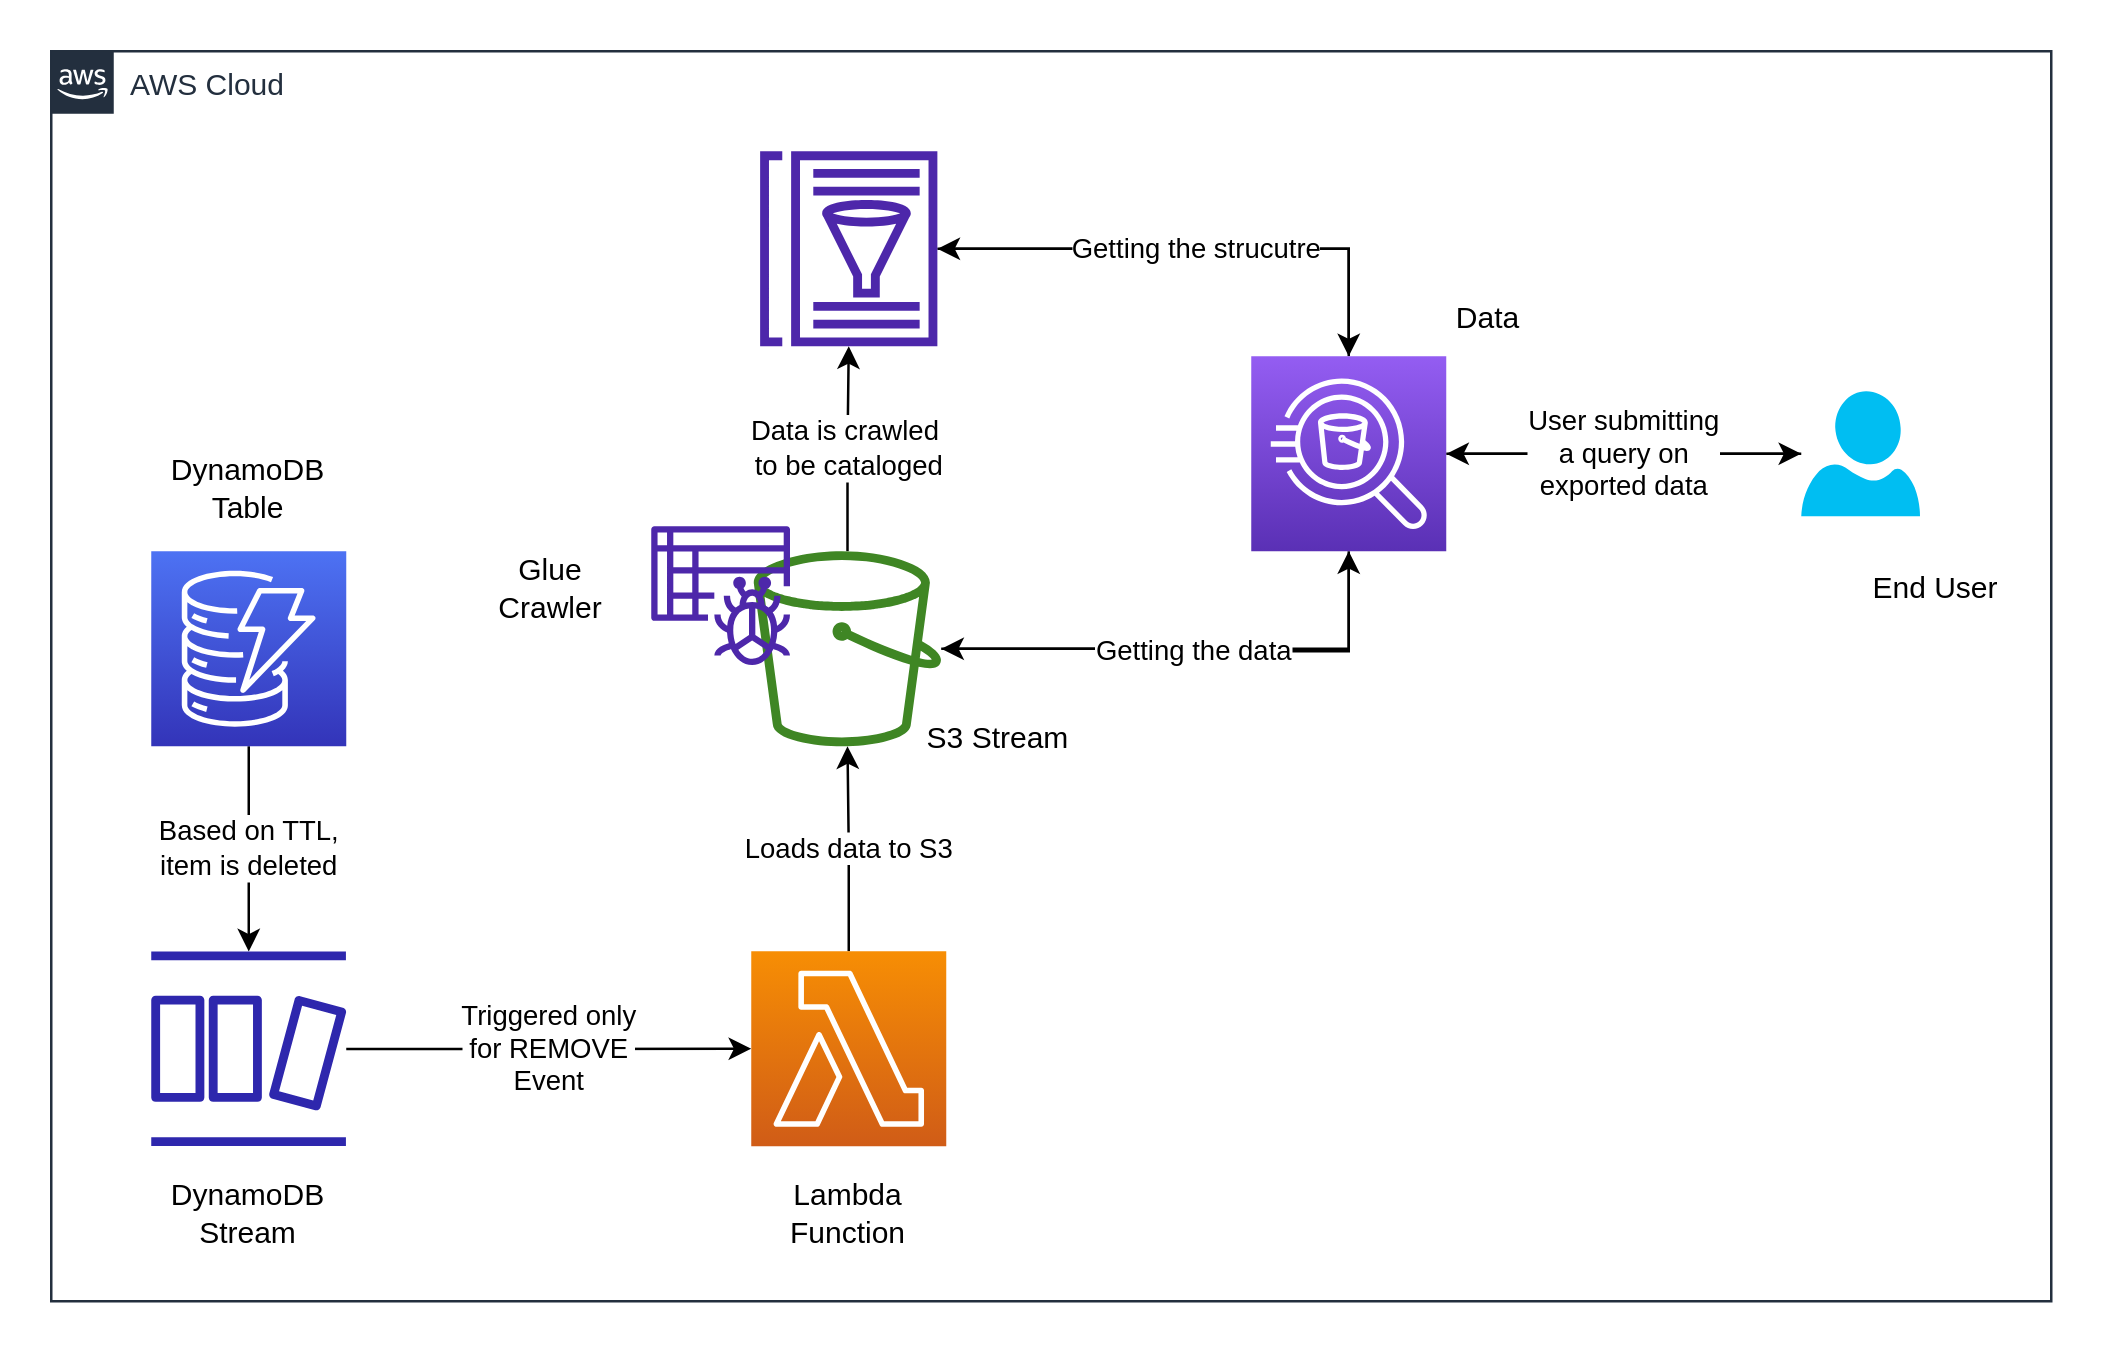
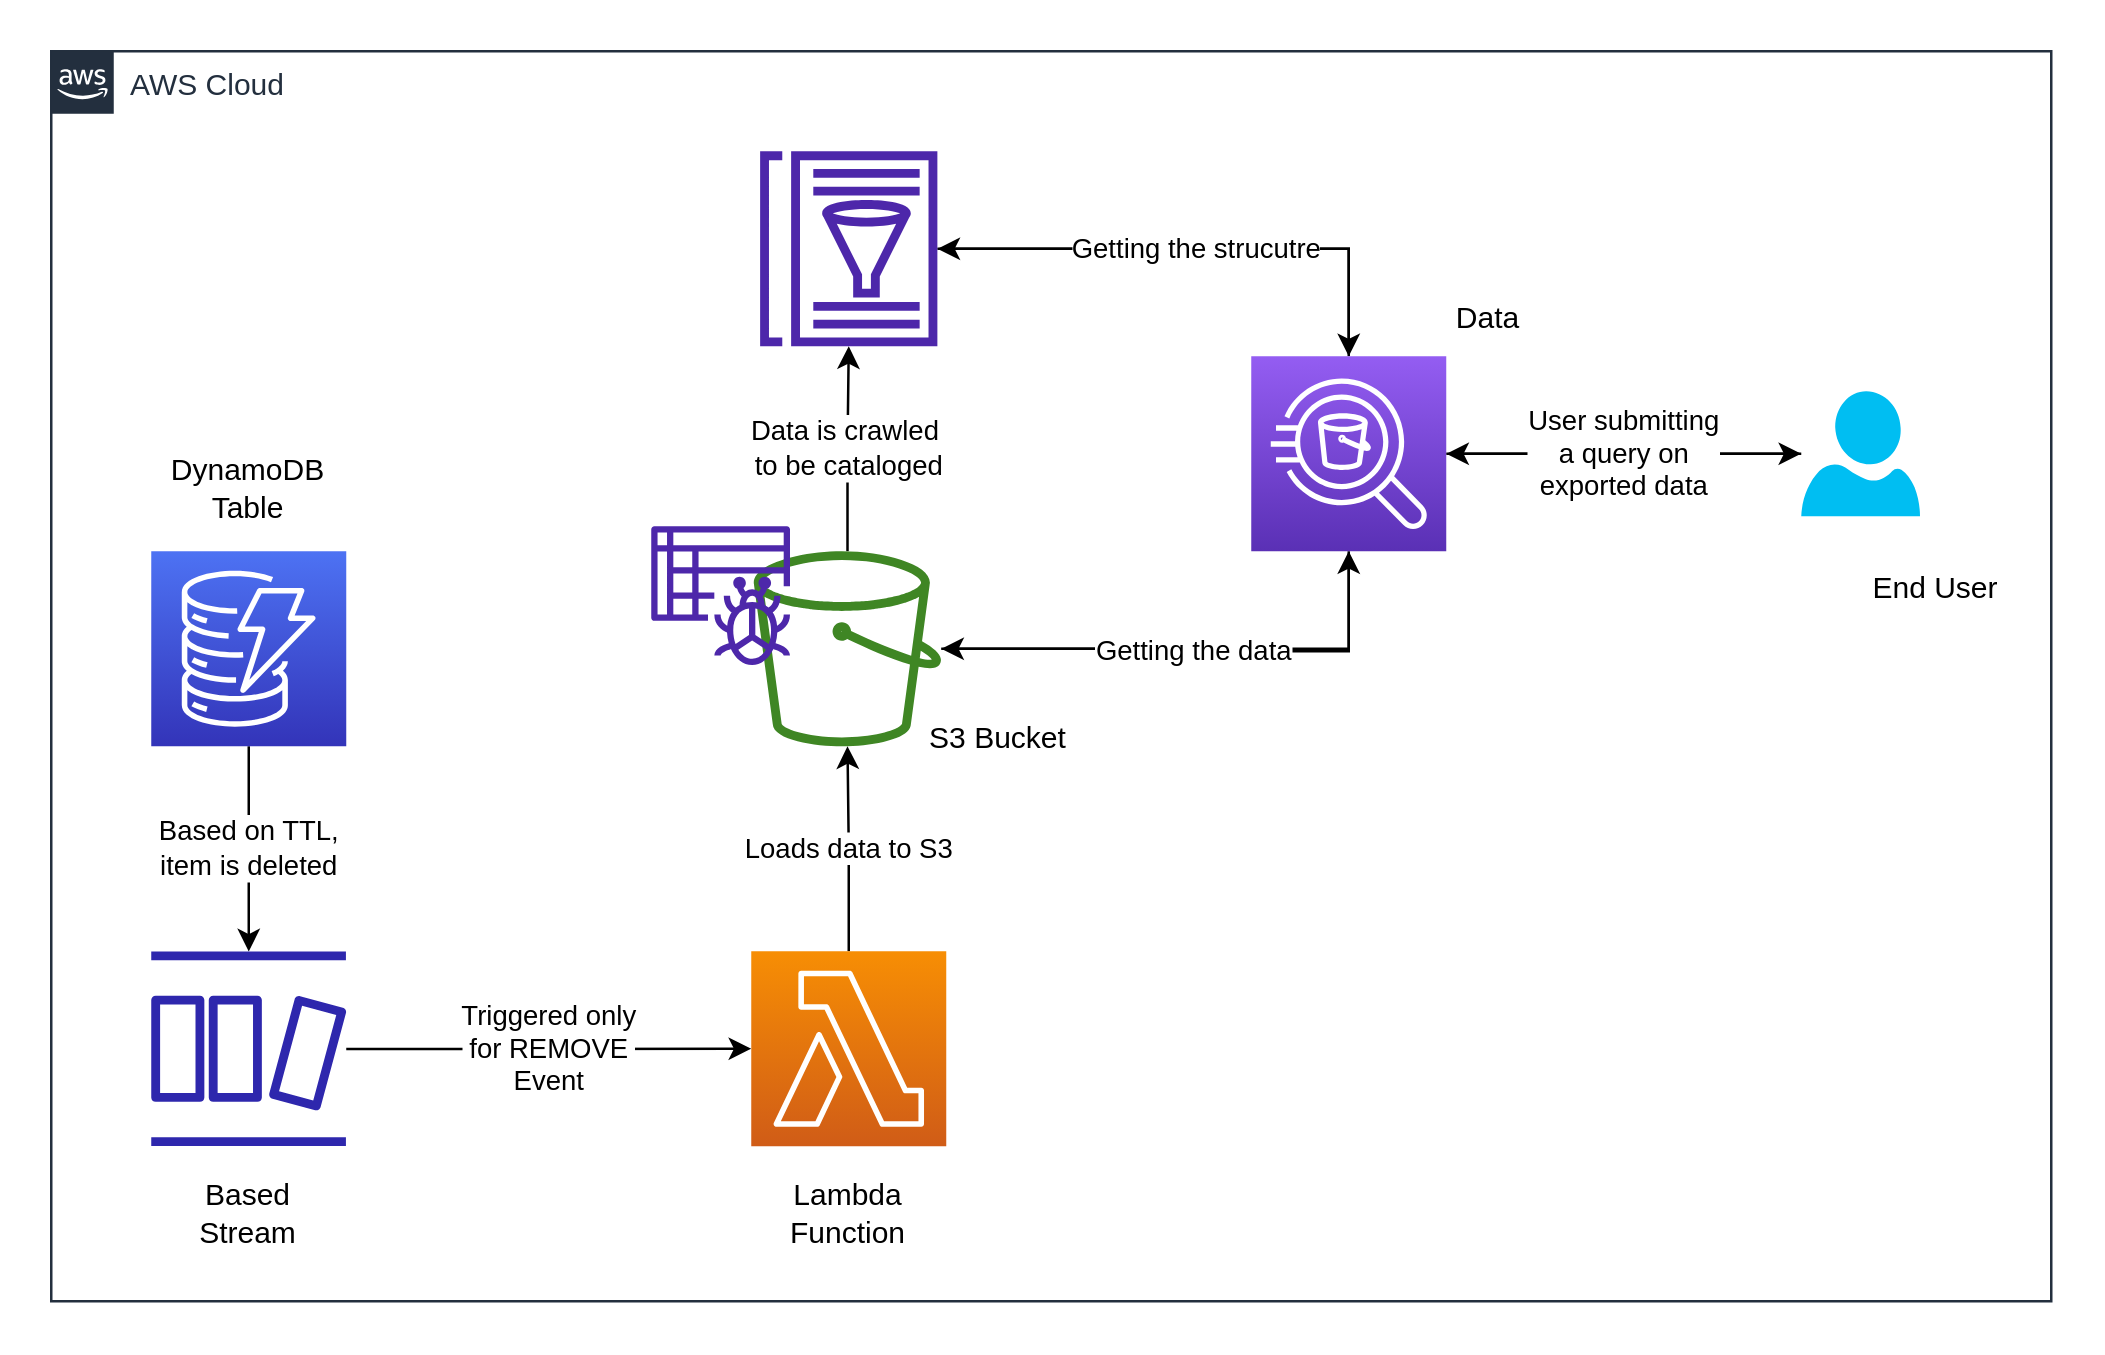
node "Glue Crawler": removed
node "S3 Stream": label "S3 Stream" -> "S3 Bucket"
node "DynamoDB Stream": label "DynamoDB Stream" -> "Based Stream"
